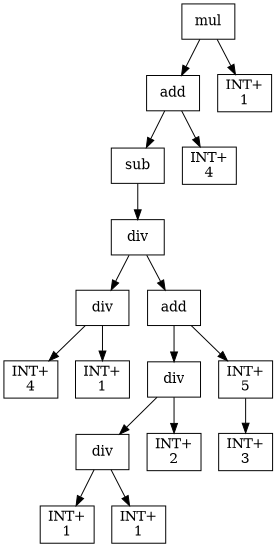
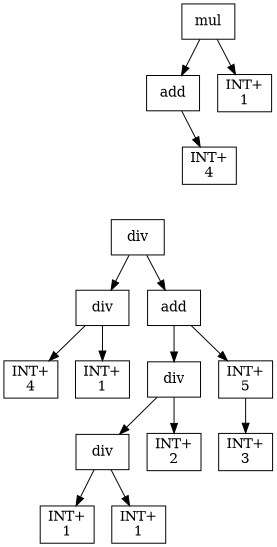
node "sub": removed
